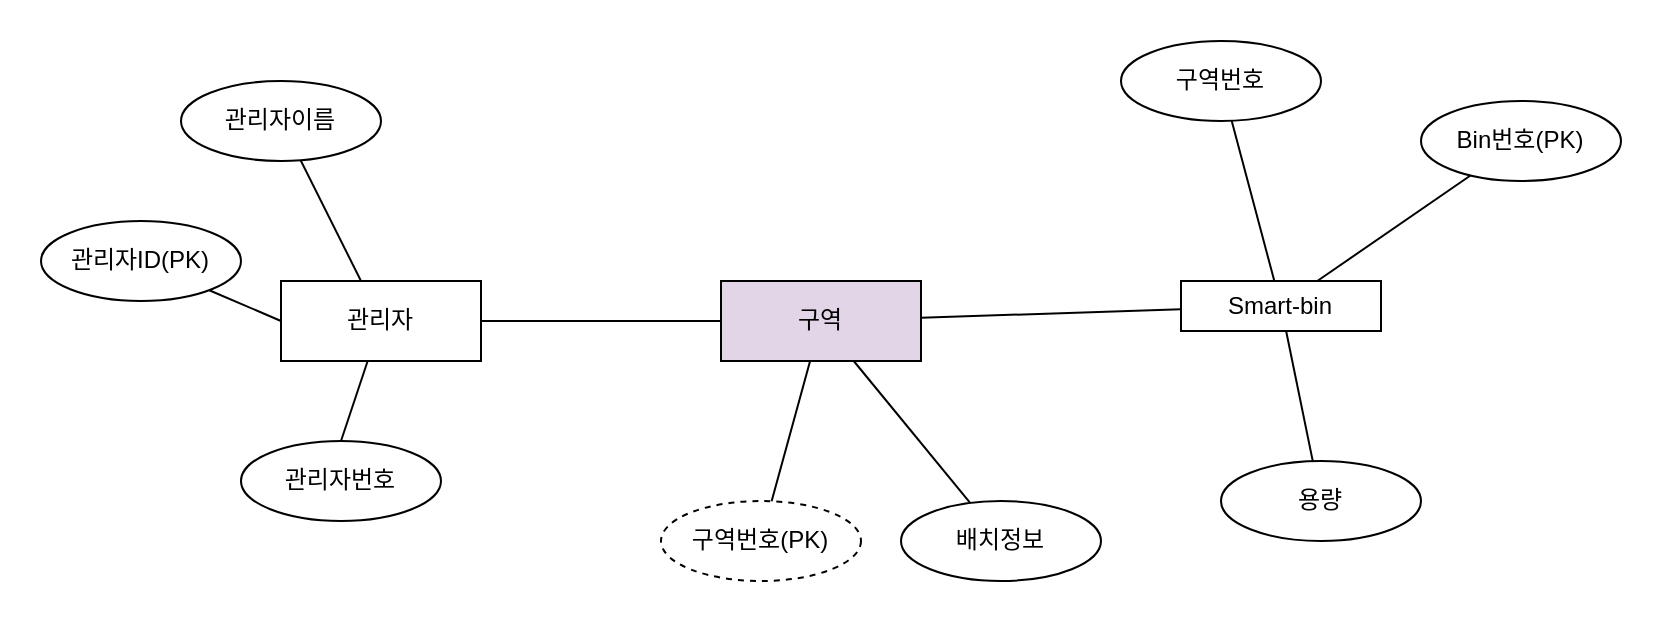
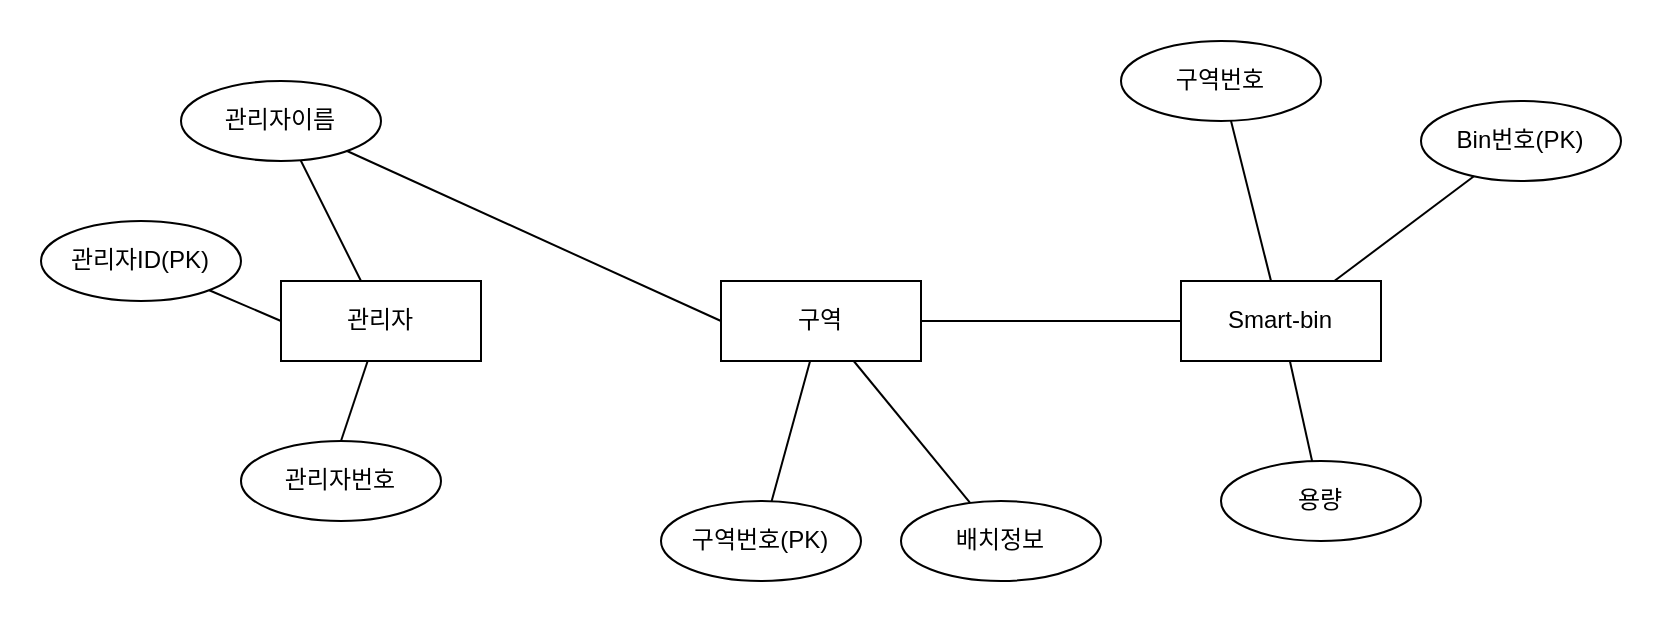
node "Smart-bin": size 200x50 -> 200x80
edge "관리자" -- "구역": now "관리자이름" -- "구역"
node "구역": fillcolor #e1d5e7 -> #ffffff
node "구역번호(PK)": style dashed -> solid
